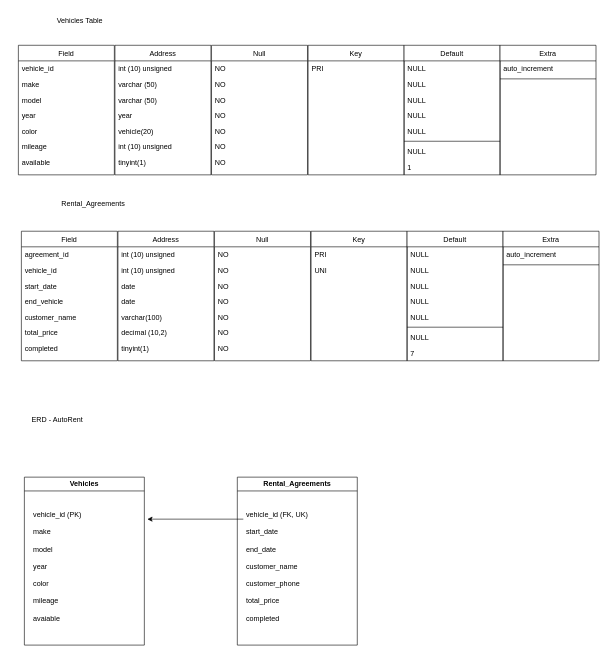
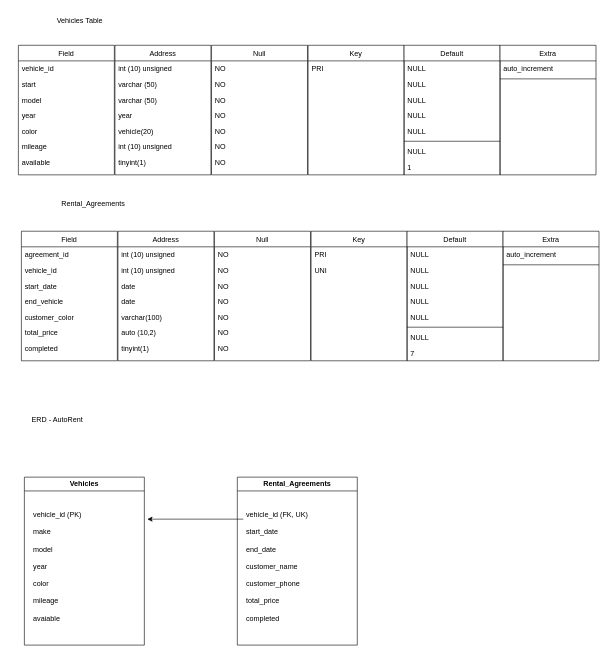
node "make": label "make" -> "start"
node "customer_name": label "customer_name" -> "customer_color"
node "decimal (10,2)": label "decimal (10,2)" -> "auto (10,2)"
